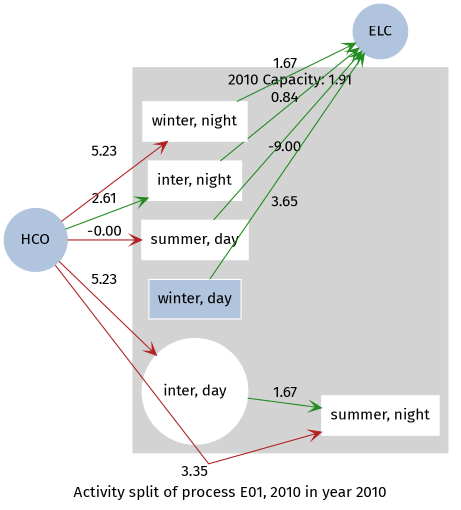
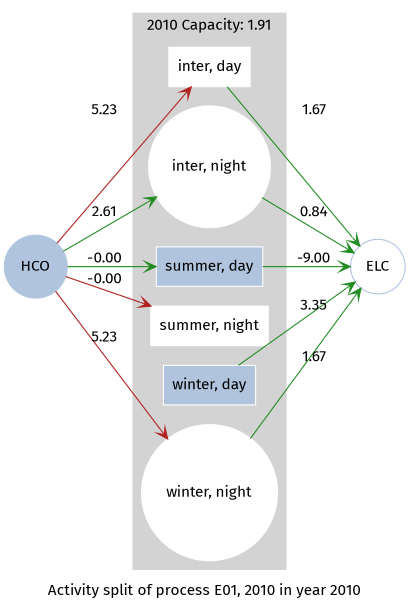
node "ELC": fillcolor lightsteelblue -> white
node "winter, night": shape box -> circle
node "inter, night": shape box -> circle
edge "winter, day" -> "ELC": label "3.65" -> "3.35"
edge "HCO" -> "summer, day": color firebrick -> forestgreen
node "summer, day": fillcolor white -> lightsteelblue
node "inter, day": shape circle -> box
edge "inter, day" -> "summer, night": now "inter, day" -> "ELC"
edge "HCO" -> "summer, night": label "3.35" -> "-0.00"
